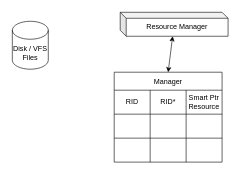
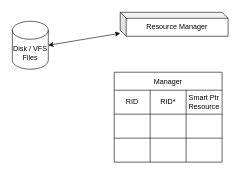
edge "Resource Manager" -- "Disk / VFS Files": added
edge "Resource Manager" -- "Manager": removed
